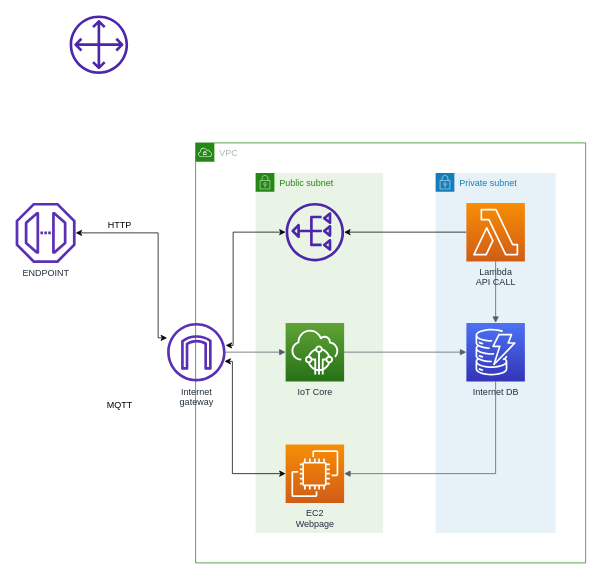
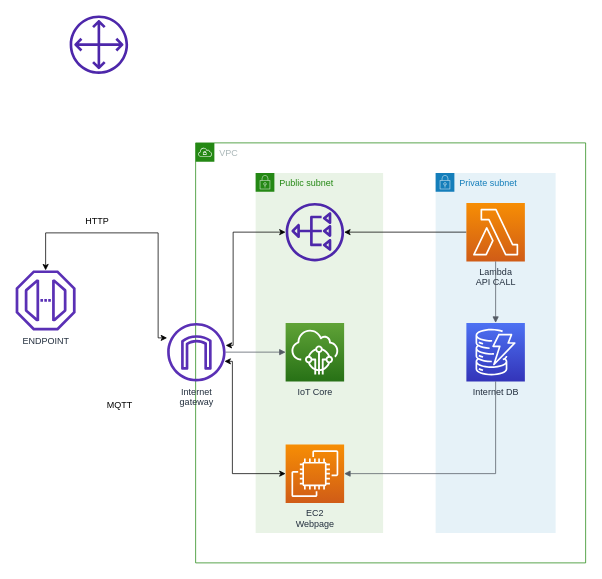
node "HTTP": moved (120, 225) -> (97, 222)
node "ENDPOINT": moved (45, 233) -> (45, 300)
edge "IoT Core" -> "Internet DB": removed
